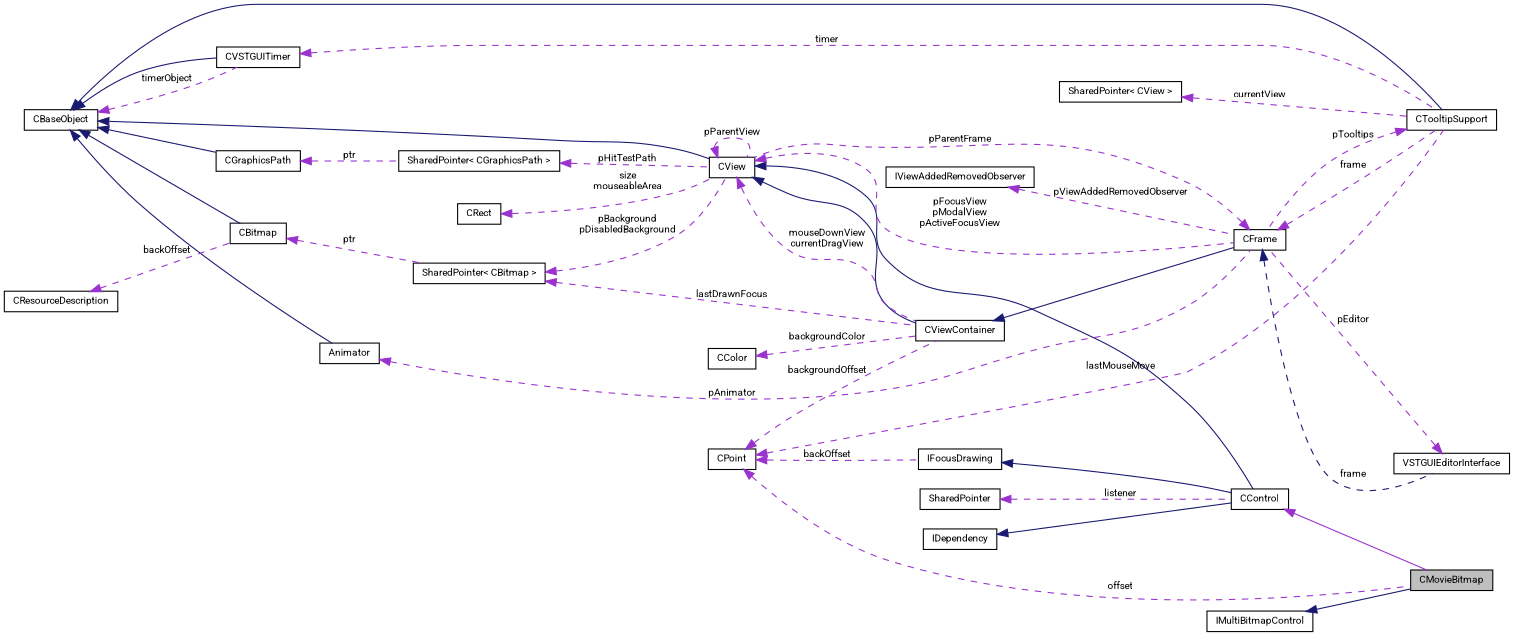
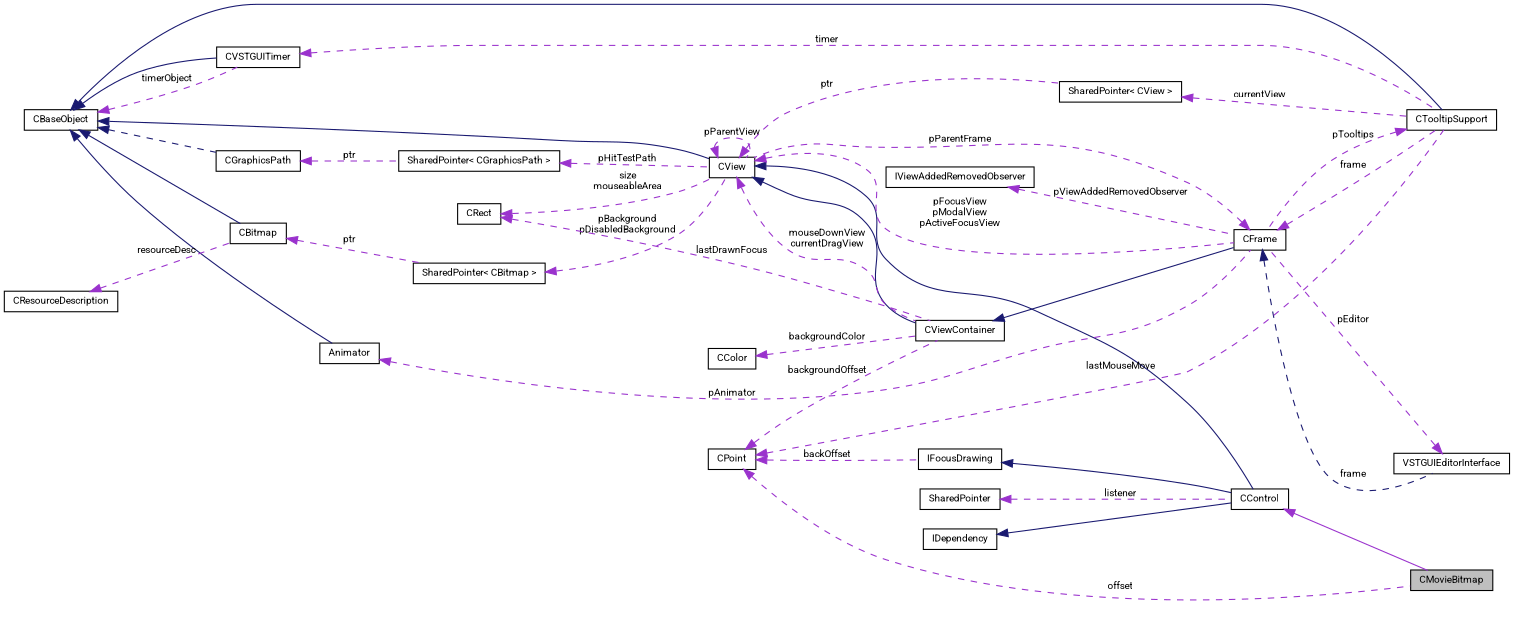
edge "SharedPointer< CView >" -> "CView": added, label "ptr"
edge "CGraphicsPath" -> "CBaseObject": style solid -> dashed
edge "CBitmap" -> "CResourceDescription": label "backOffset" -> "resourceDesc"
edge "CViewContainer" -> "SharedPointer< CBitmap >": now "CViewContainer" -> "CRect"
node "IMultiBitmapControl": removed
